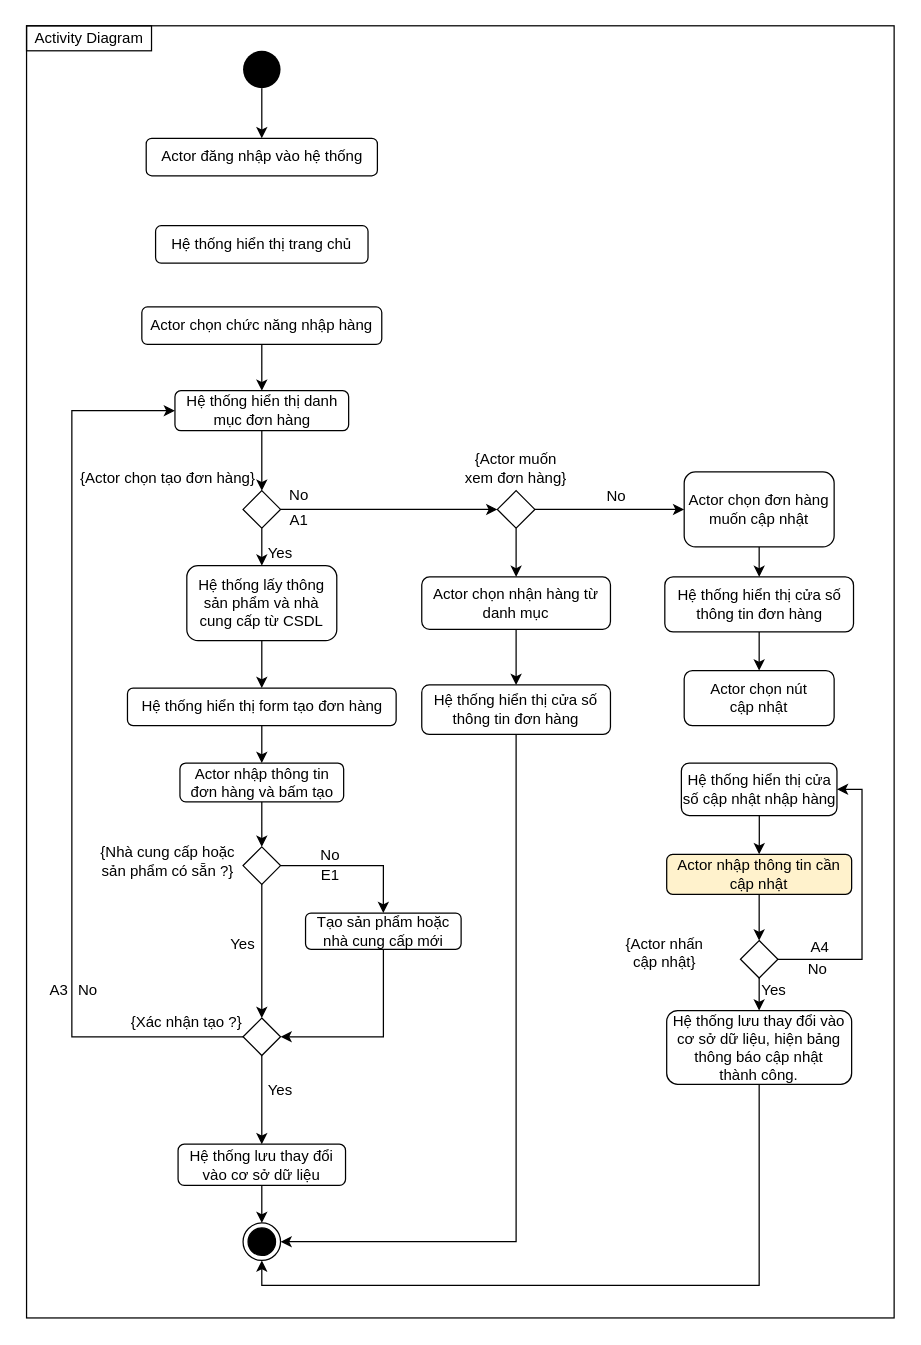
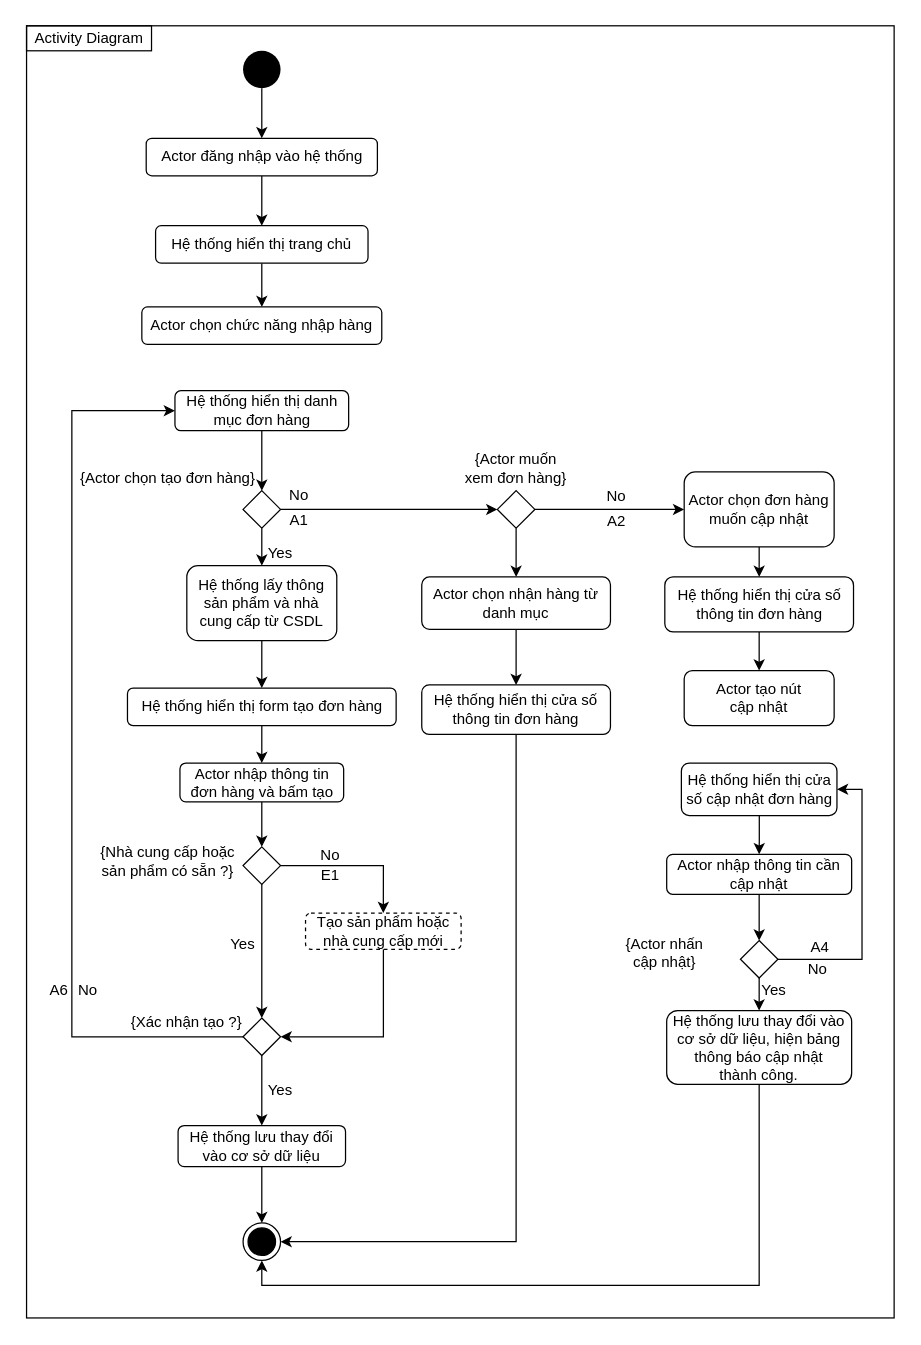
edge "Actor đăng nhập vào hệ thống" -> "Hệ thống hiển thị trang chủ": added
edge "Hệ thống hiển thị trang chủ" -> "Actor chọn chức năng nhập hàng": added
edge "Actor chọn chức năng nhập hàng" -> "Hệ thống hiển thị danh mục đơn hàng": removed
node "A2": added
node "Actor chọn nút cập nhật": label "Actor chọn nút cập nhật" -> "Actor tạo nút cập nhật"
node "Hệ thống hiển thị cửa số cập nhật nhập hàng": label "Hệ thống hiển thị cửa số cập nhật nhập hàng" -> "Hệ thống hiển thị cửa số cập nhật đơn hàng"
node "Actor nhập thông tin cần cập nhật": fillcolor #fff2cc -> #ffffff
node "Tạo sản phẩm hoặc nhà cung cấp mới": style solid -> dashed
node "A3": label "A3" -> "A6"
node "Hệ thống lưu thay đổi vào cơ sở dữ liệu": moved (262, 1165) -> (262, 1146)
